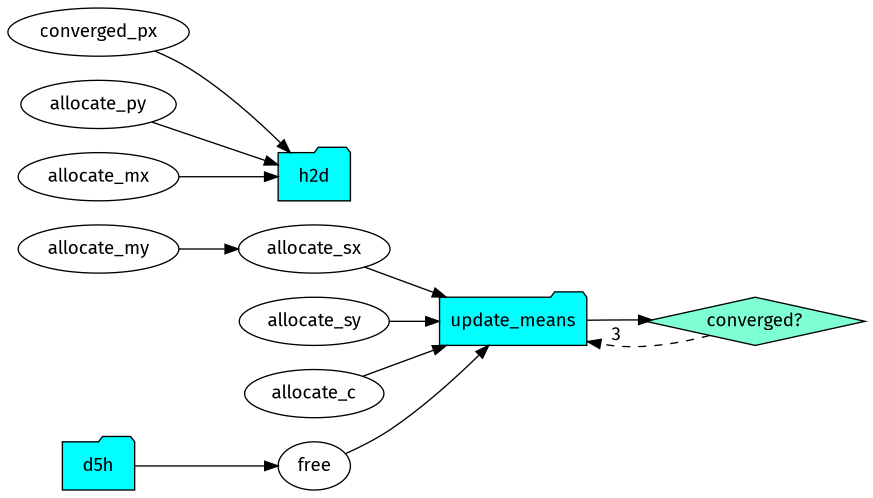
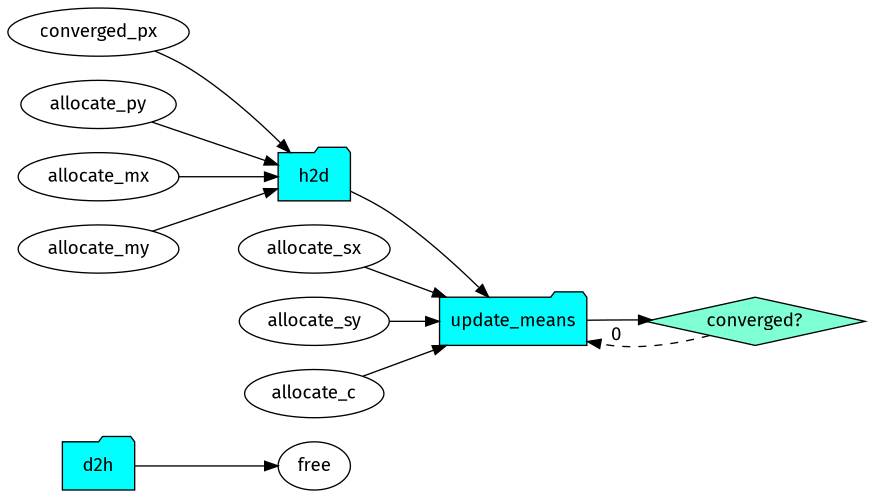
edge "allocate_my" -> "allocate_sx": now "allocate_my" -> "h2d"
edge "converged?" -> "update_means": label "3" -> "0"
edge "free" -> "update_means": now "h2d" -> "update_means"
node "d5h": label "d5h" -> "d2h"
